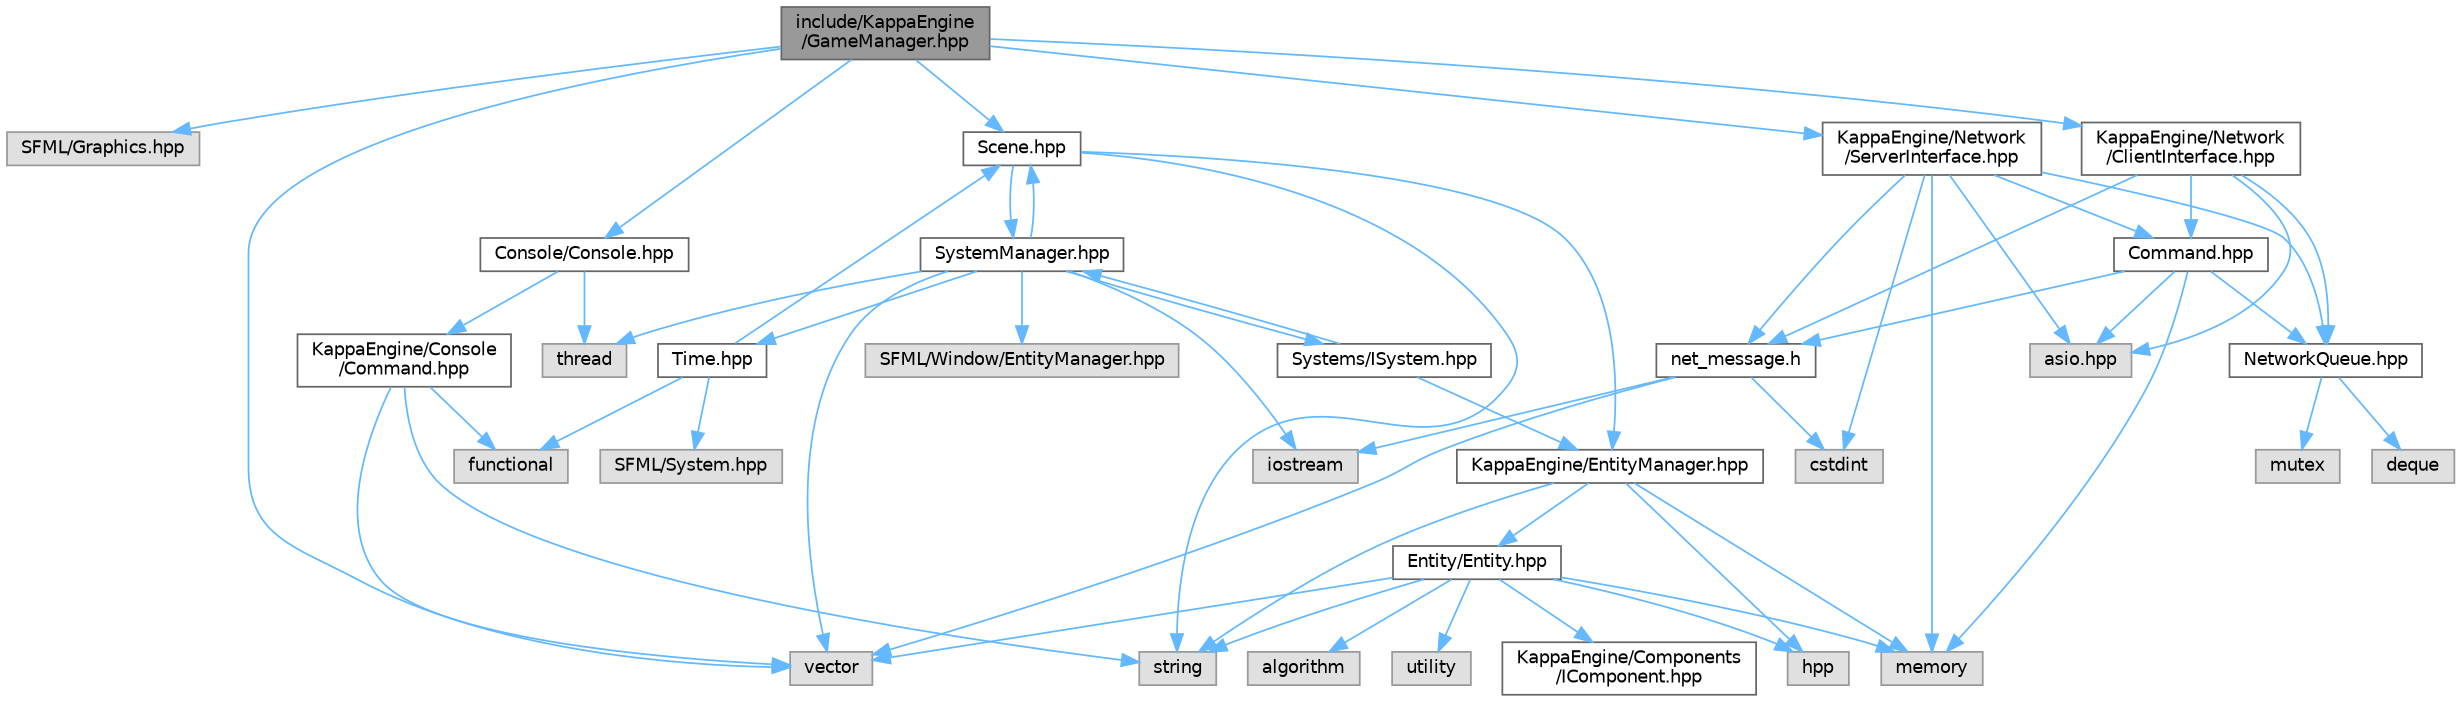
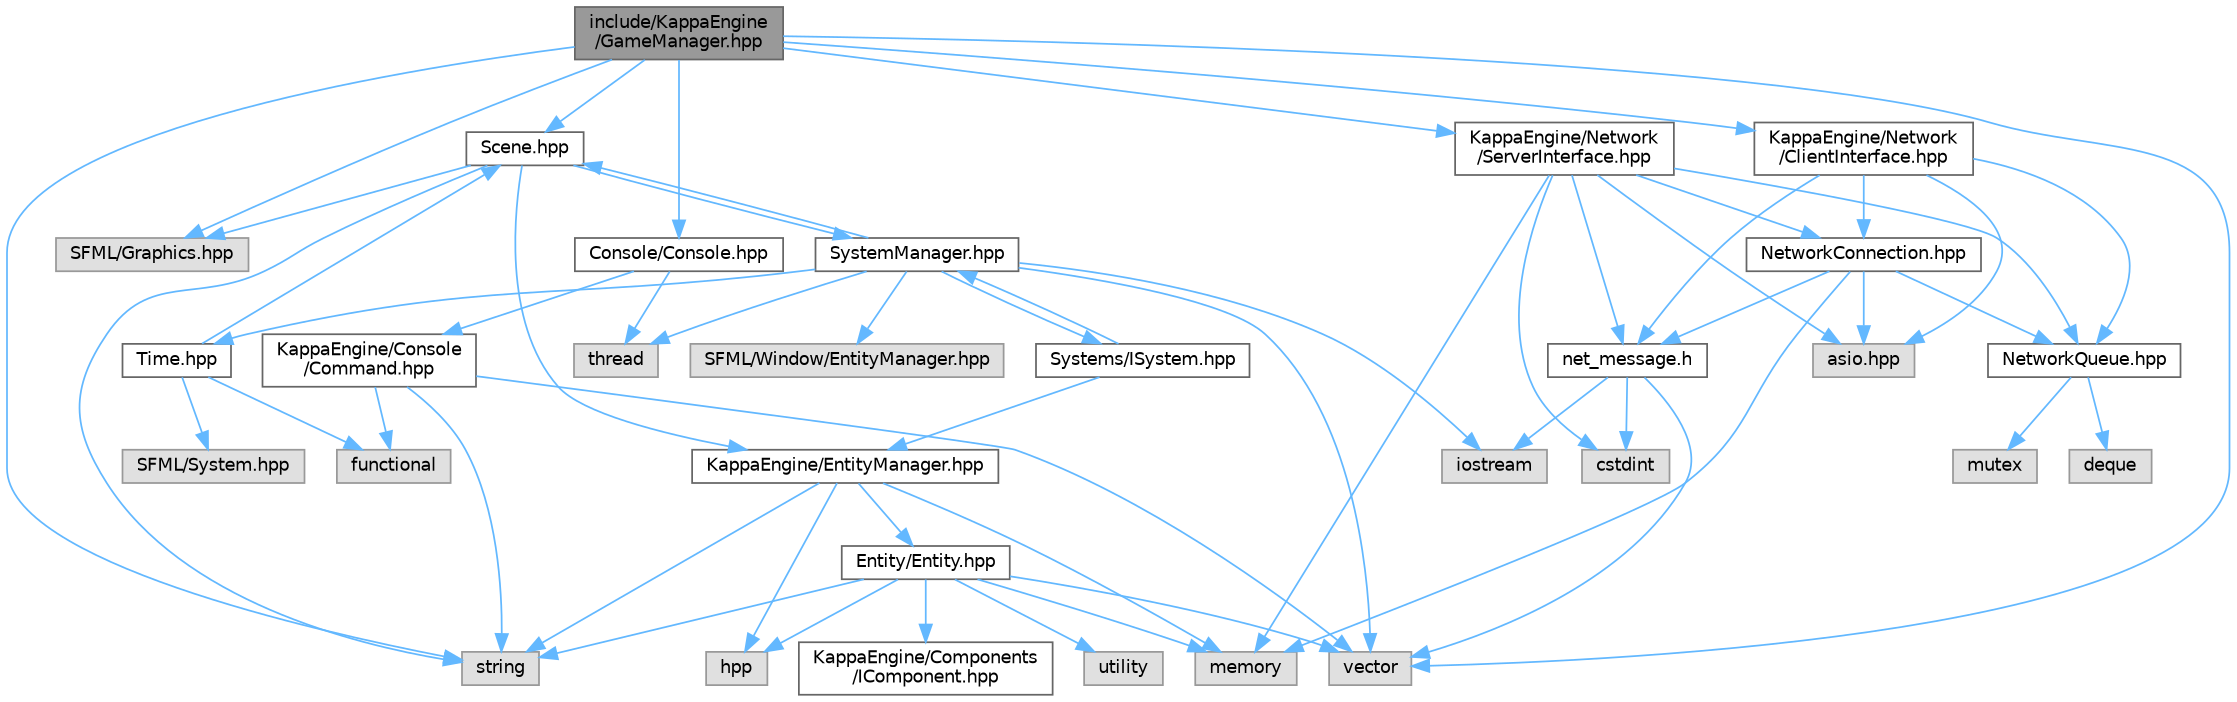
edge "Scene.hpp" -> "SFML/Graphics.hpp": added
node "Command.hpp": label "Command.hpp" -> "NetworkConnection.hpp"
edge "include/KappaEngine /GameManager.hpp" -> "string": added
node "algorithm": removed
